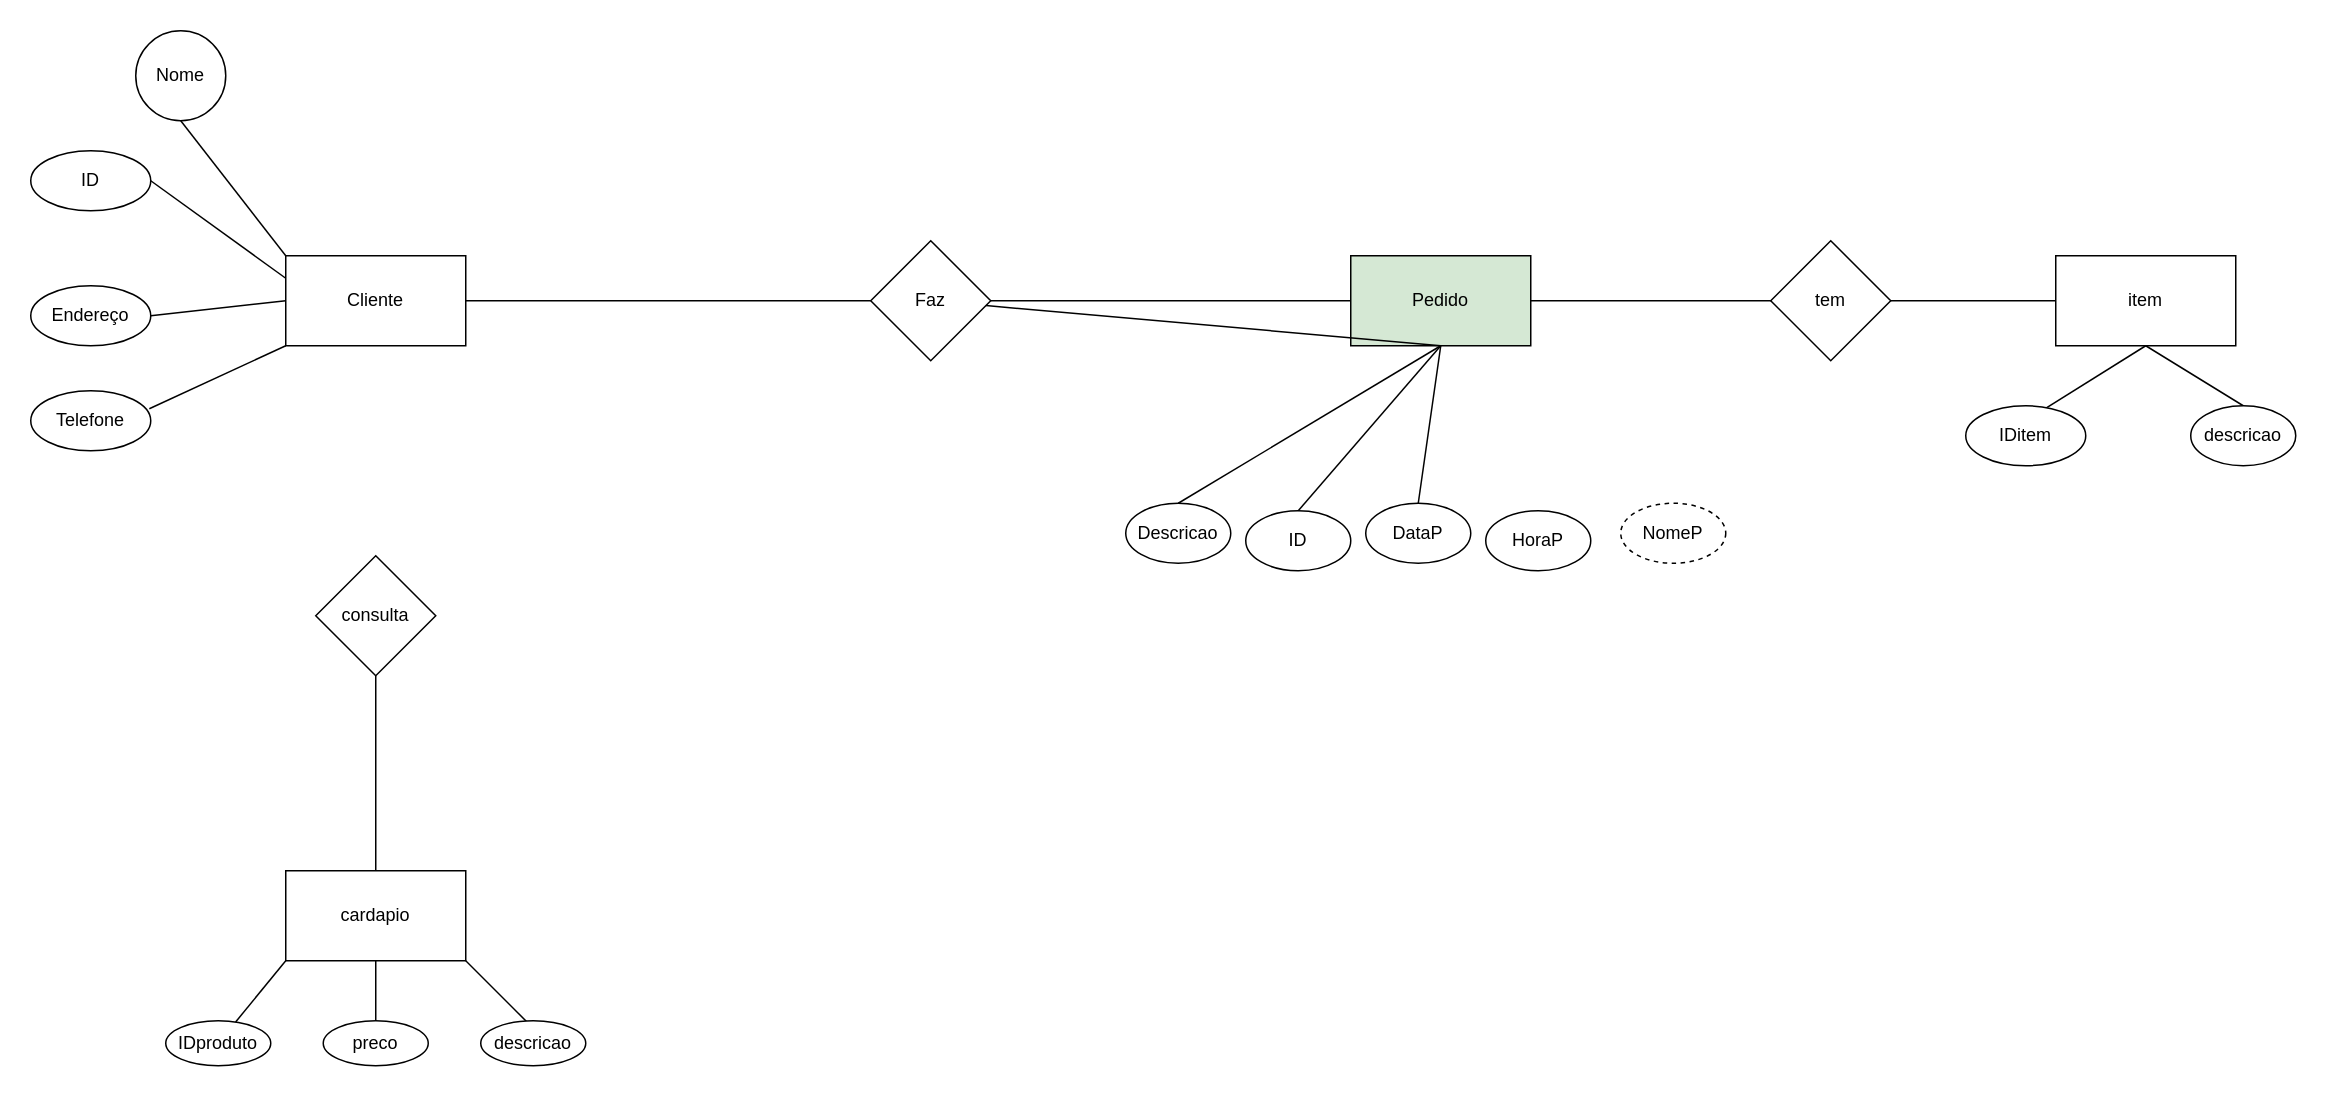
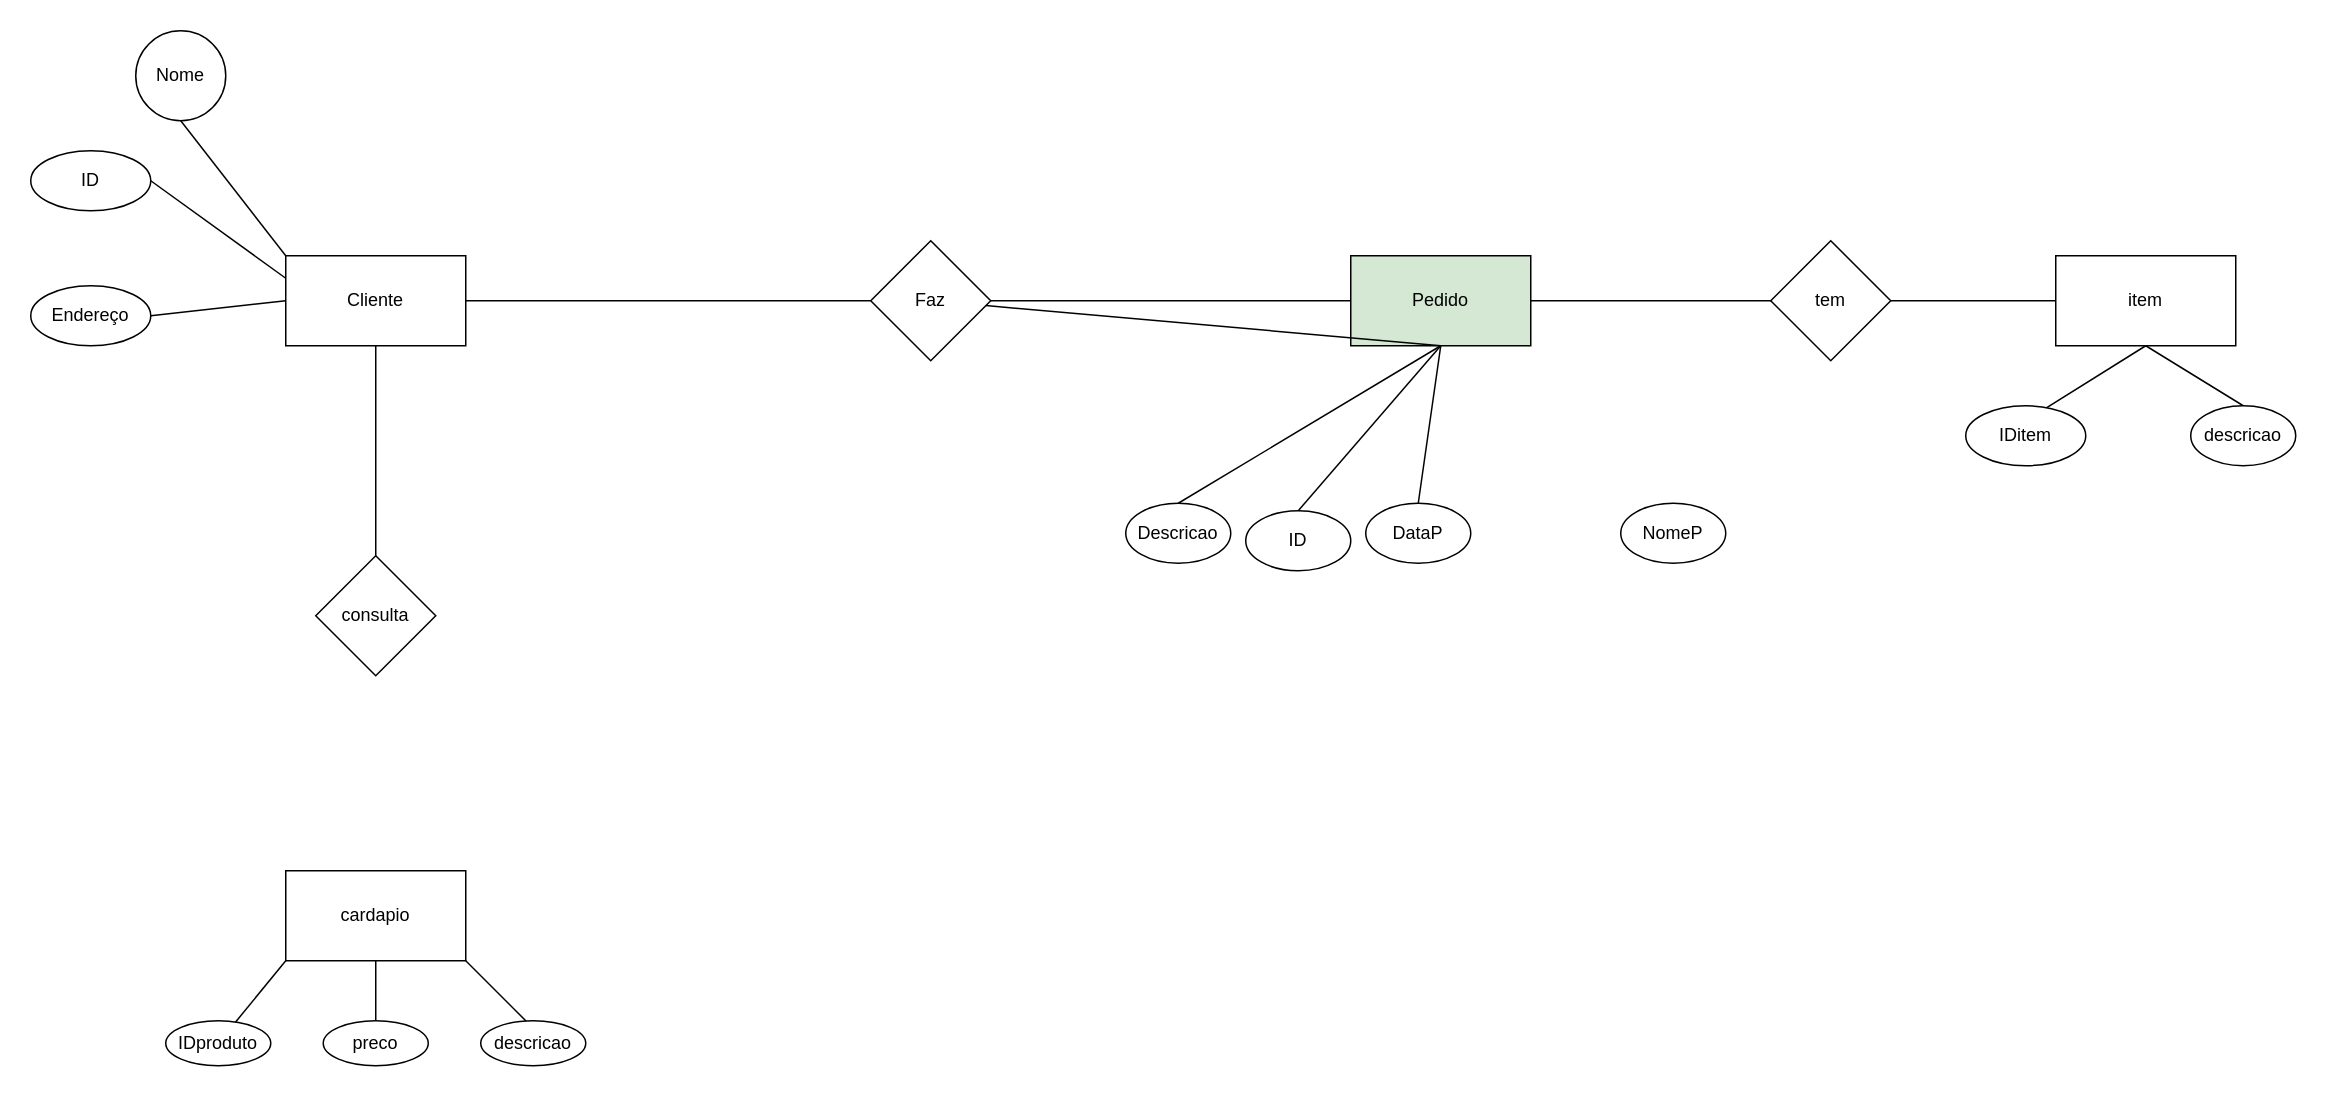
edge "Cliente" -- "Telefone": removed
node "Telefone": removed
edge "Cliente" -- "consulta": added
node "NomeP": style dashed -> solid
node "HoraP": removed
edge "consulta" -- "cardapio": removed
